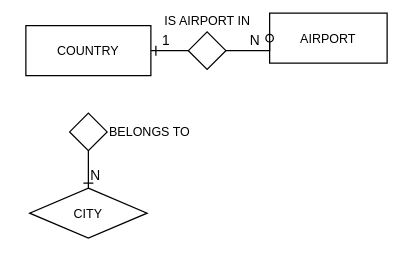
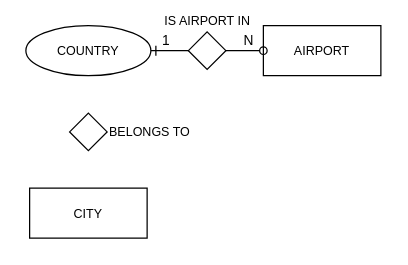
node "AIRPORT": moved (328, 38) -> (322, 51)
node "COUNTRY": shape rectangle -> ellipse
edge "BELONGS TO" -> "CITY": removed, label "N"
node "CITY": shape diamond -> rectangle
